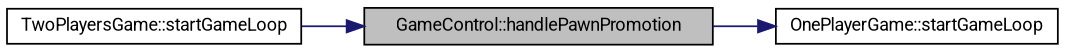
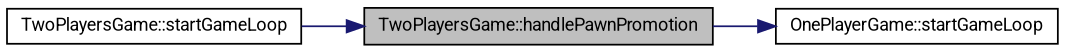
node "GameControl::handlePawnPromotion": label "GameControl::handlePawnPromotion" -> "TwoPlayersGame::handlePawnPromotion"
